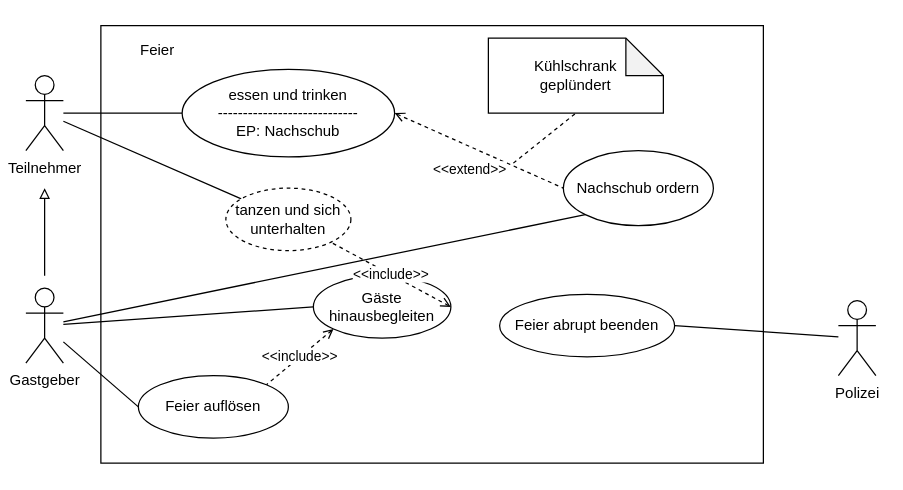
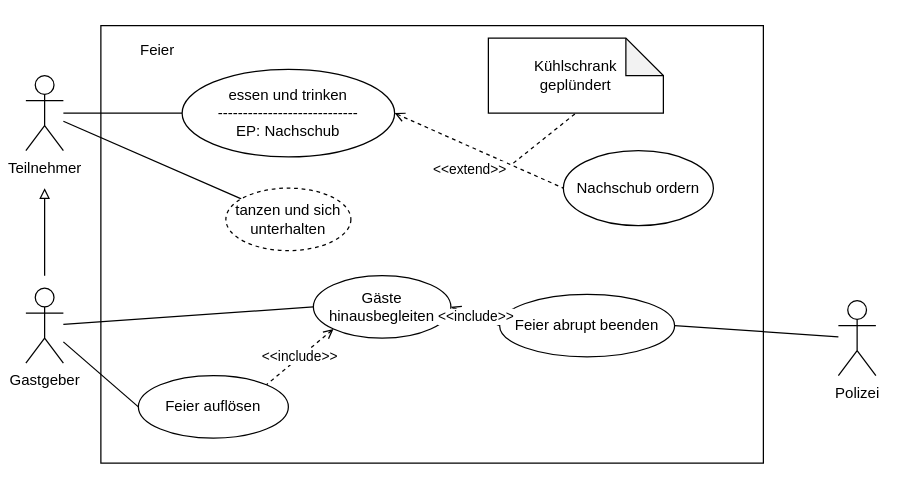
edge "Nachschub ordern" -- "Gastgeber": removed
edge "tanzen und sich unterhalten" -> "Gäste hinausbegleiten": now "Feier abrupt beenden" -> "Gäste hinausbegleiten"
